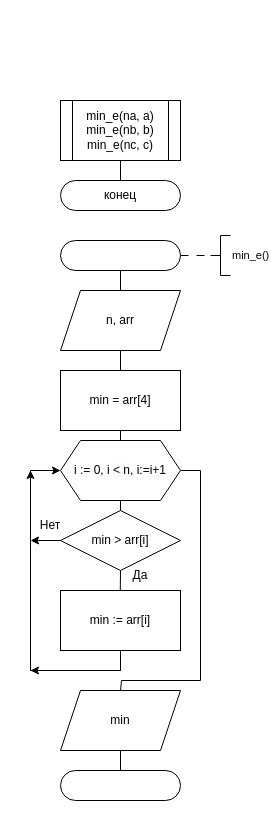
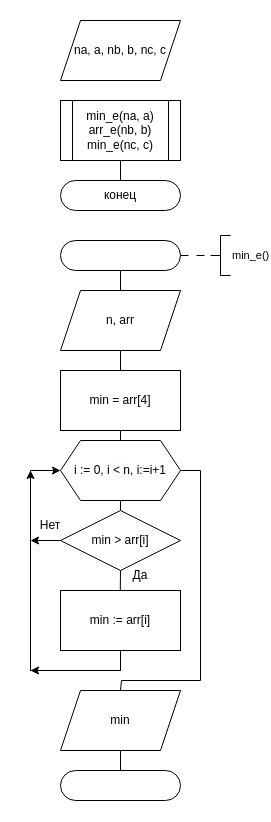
node "na, a, nb, b, nc, c": added
node "min_e(na, a) min_e(nb, b) min_e(nc, c)": label "min_e(na, a) min_e(nb, b) min_e(nc, c)" -> "min_e(na, a) arr_e(nb, b) min_e(nc, c)"
